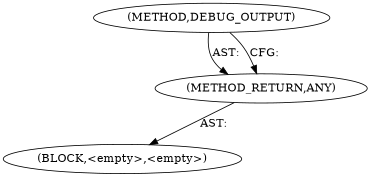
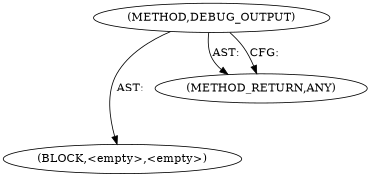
edge "(METHOD_RETURN,ANY)" -> "(BLOCK,<empty>,<empty>)": now "(METHOD,DEBUG_OUTPUT)" -> "(BLOCK,<empty>,<empty>)"
